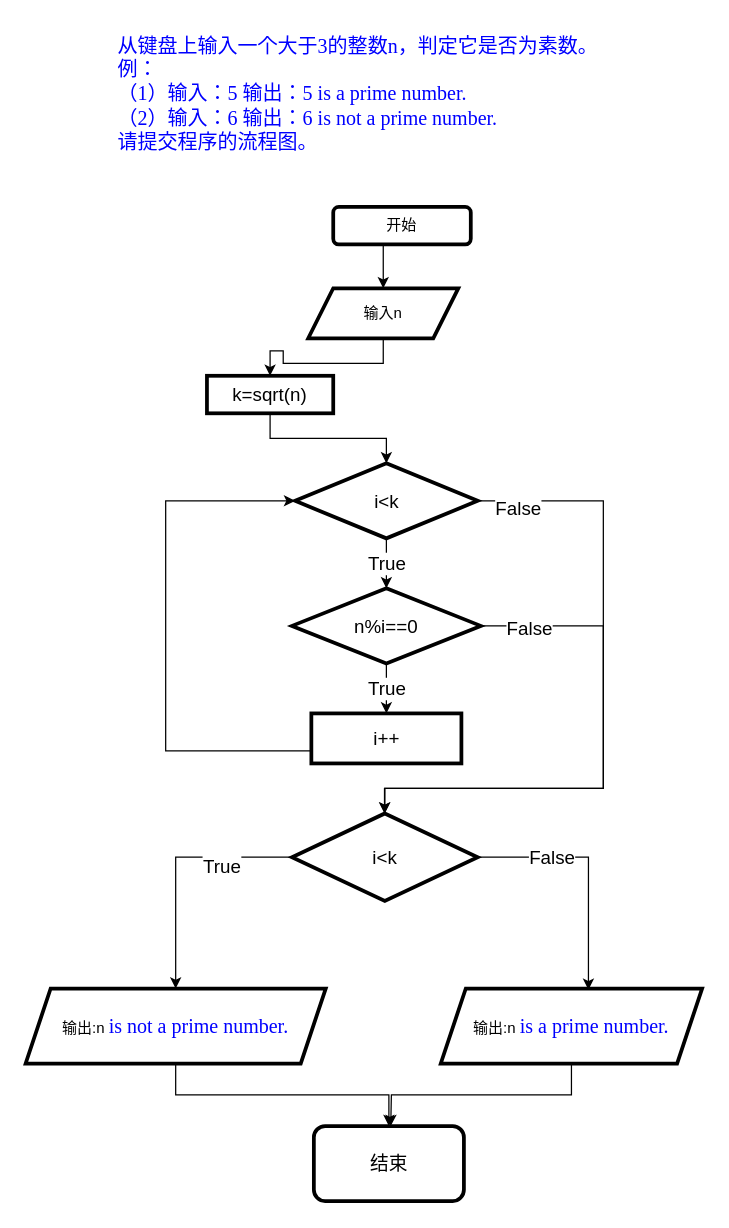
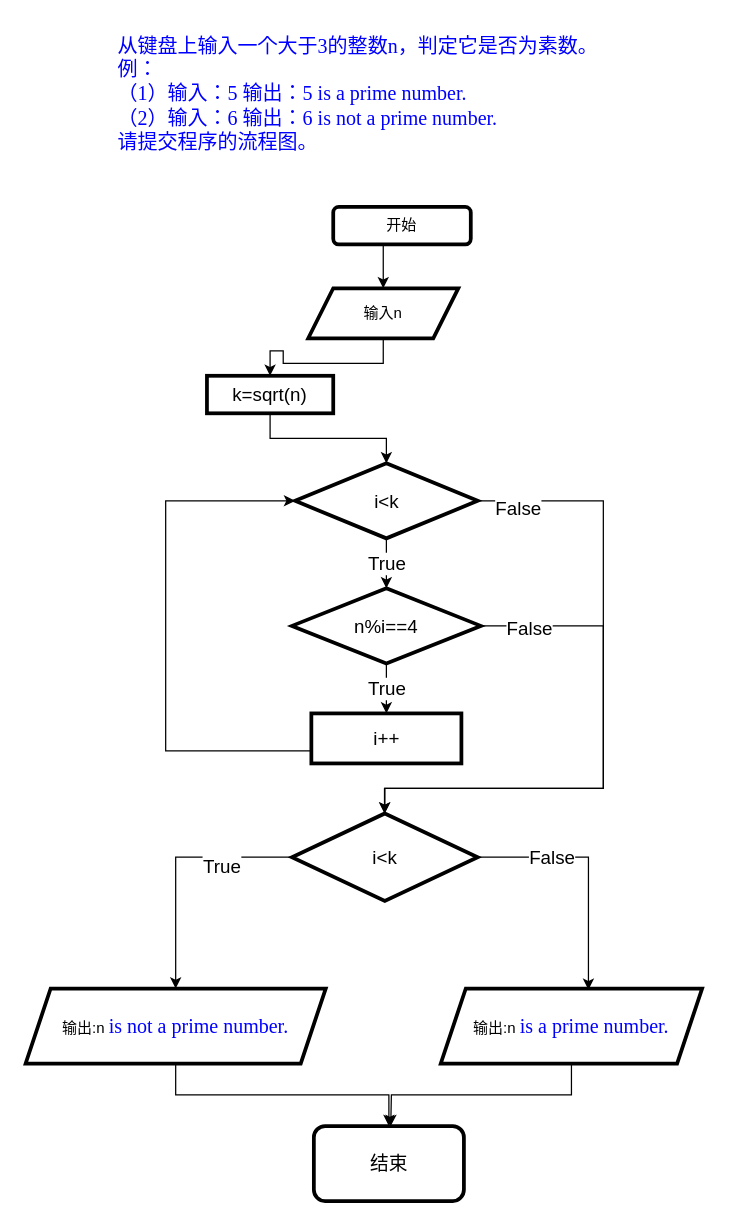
node "n%i==0": label "n%i==0" -> "n%i==4"
